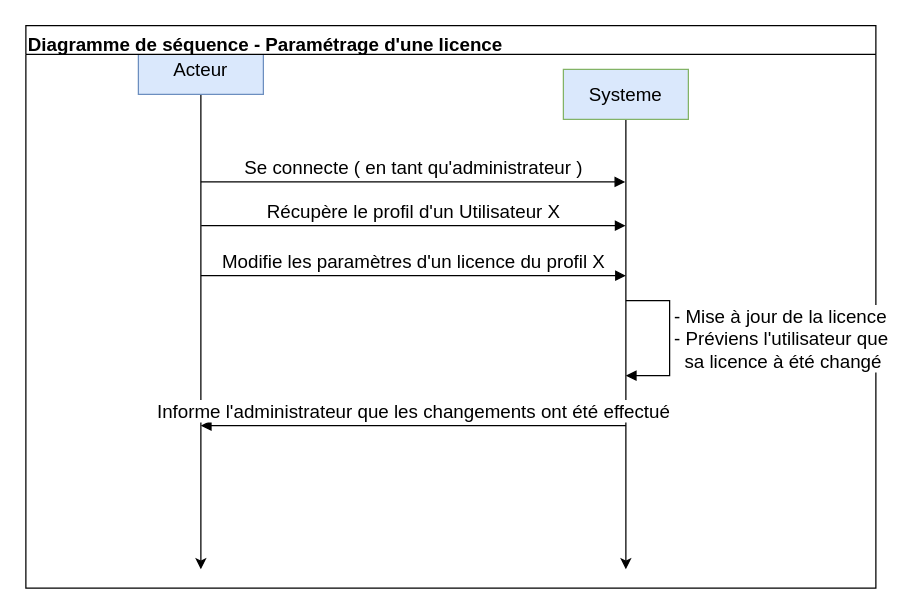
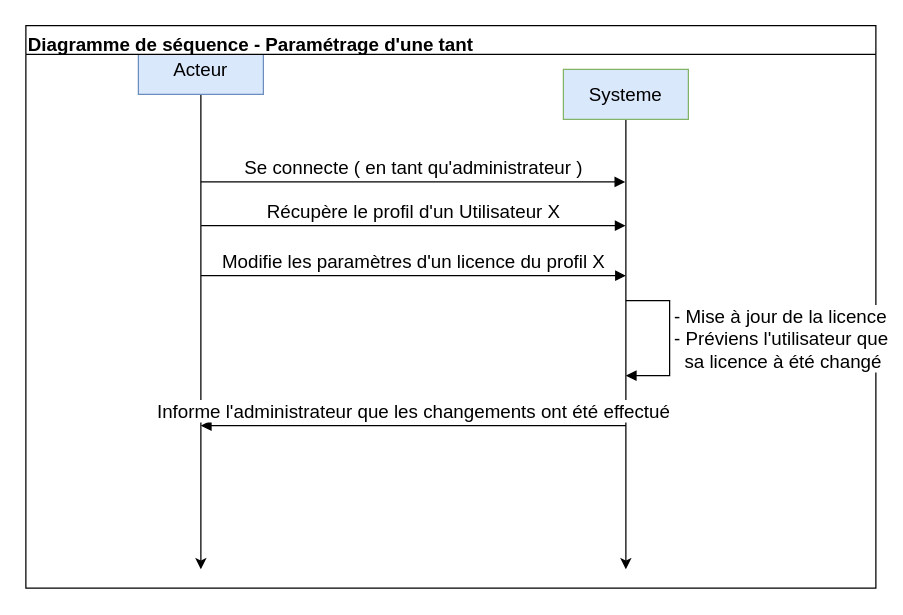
node "Diagramme de séquence - Paramétrage d'une licence": label "Diagramme de séquence - Paramétrage d'une licence" -> "Diagramme de séquence - Paramétrage d'une tant"
